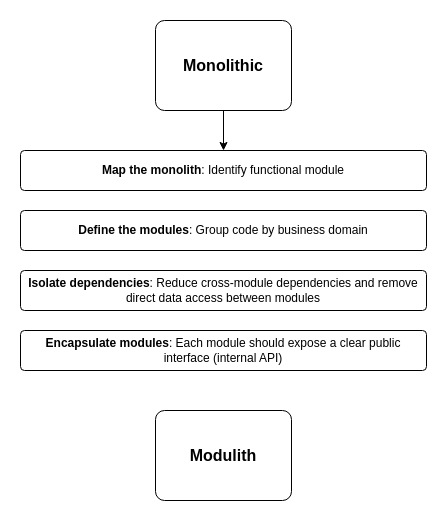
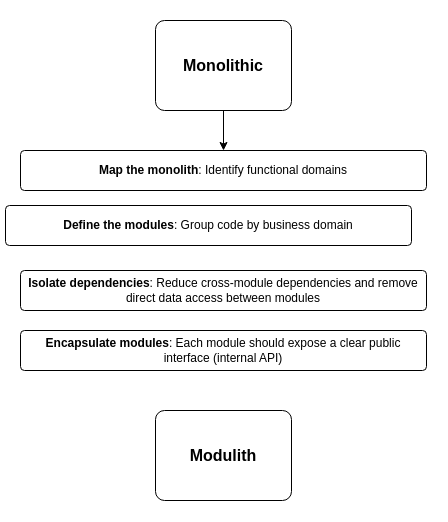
node "Map the monolith: Identify functional module": label "Map the monolith: Identify functional module" -> "Map the monolith: Identify functional domains"
node "Define the modules: Group code by business domain": moved (224, 231) -> (209, 226)
